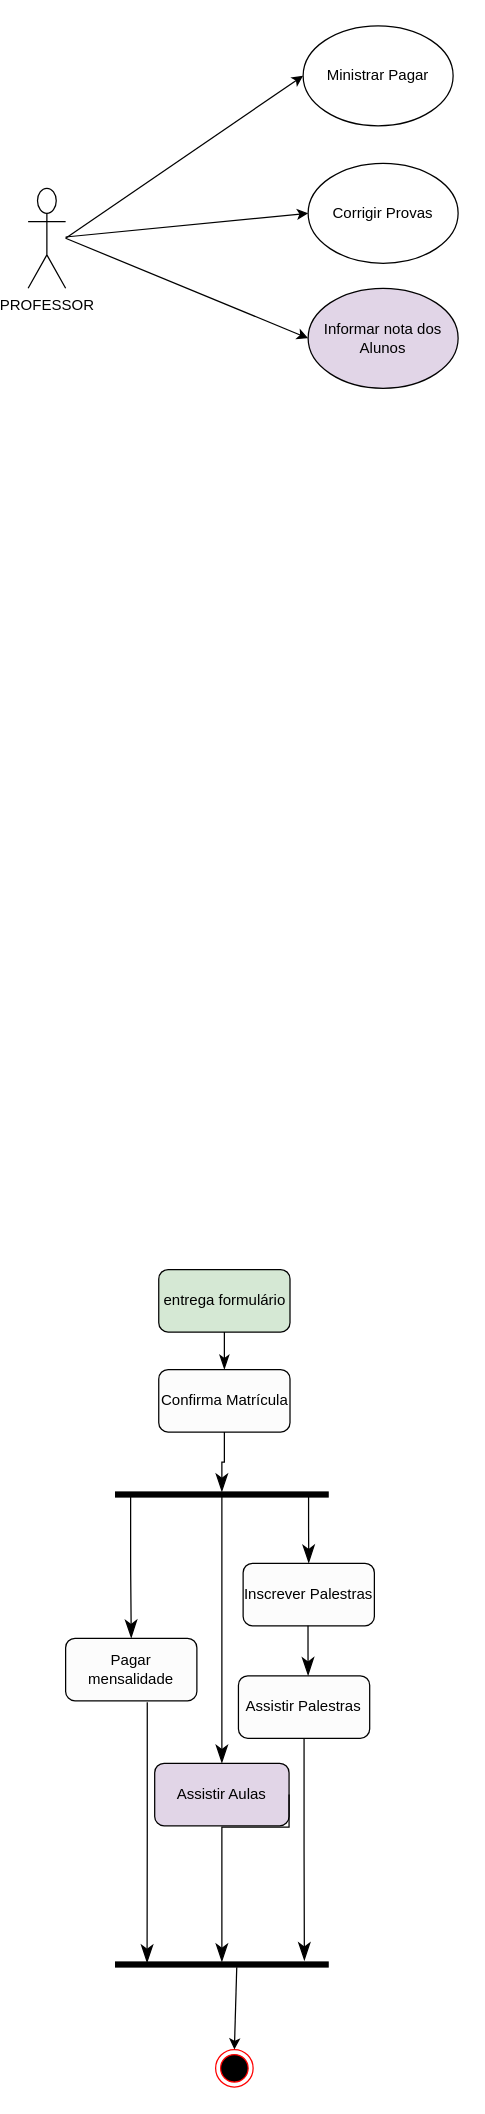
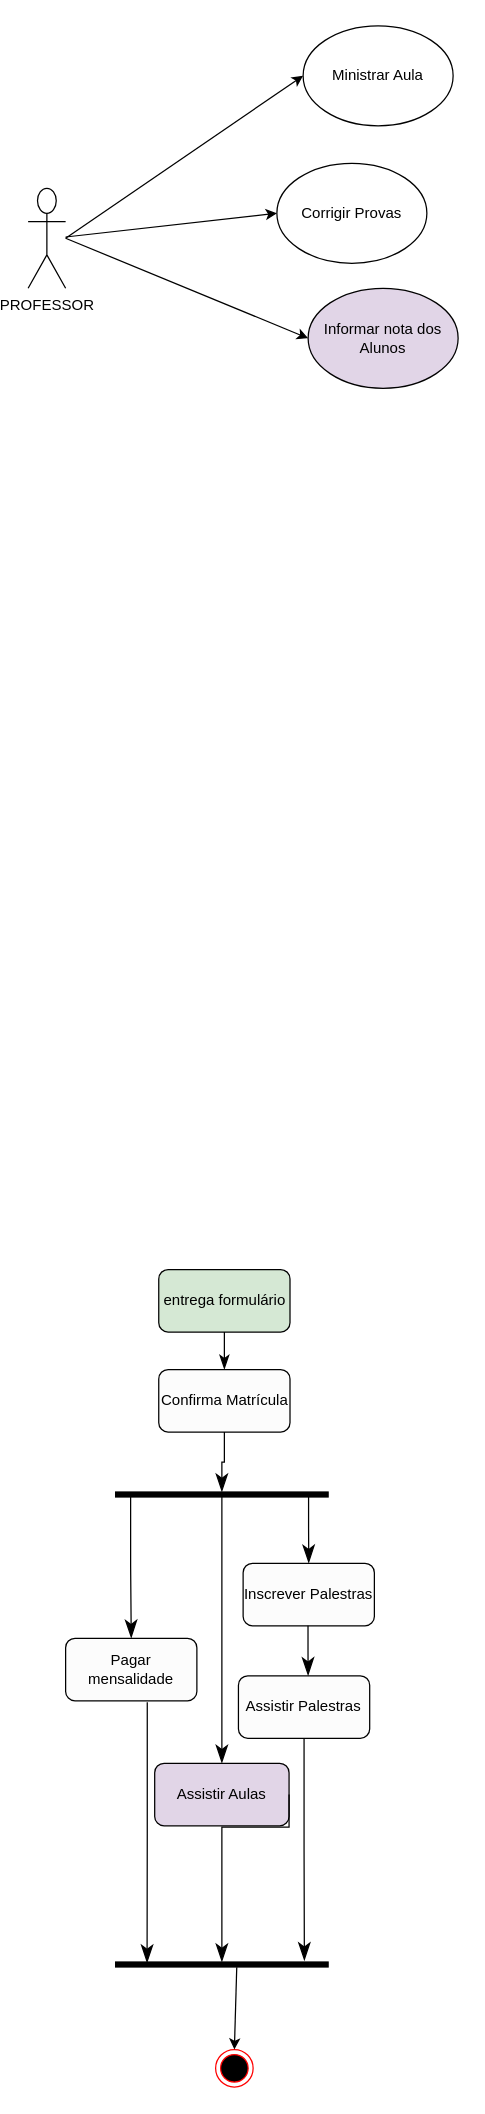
node "Ministrar Pagar": label "Ministrar Pagar" -> "Ministrar Aula"
node "Corrigir Provas": moved (383, 213) -> (352, 213)
